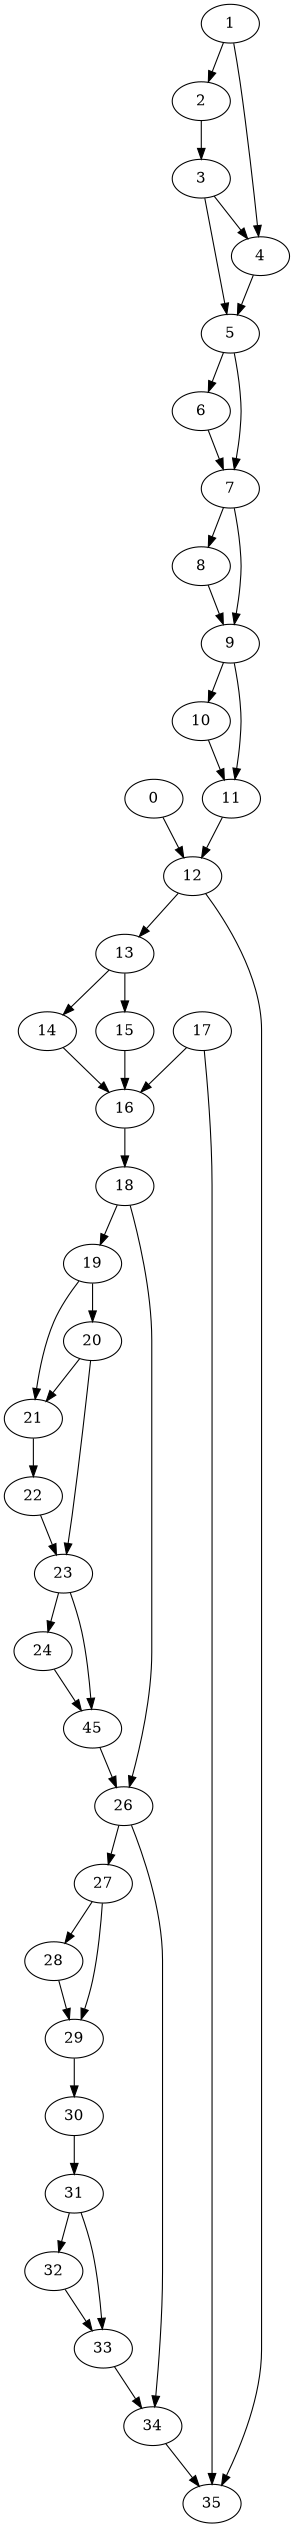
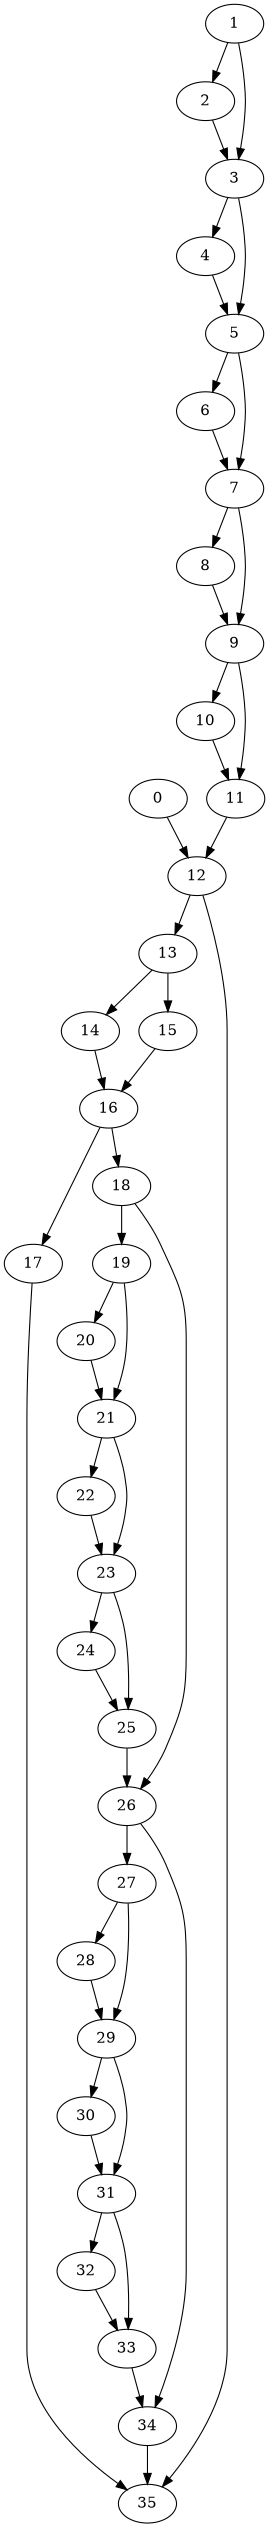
edge "1" -> "4": now "1" -> "3"
edge "17" -> "16": reversed
edge "20" -> "23": now "21" -> "23"
node "45": label "45" -> "25"
edge "29" -> "31": added
